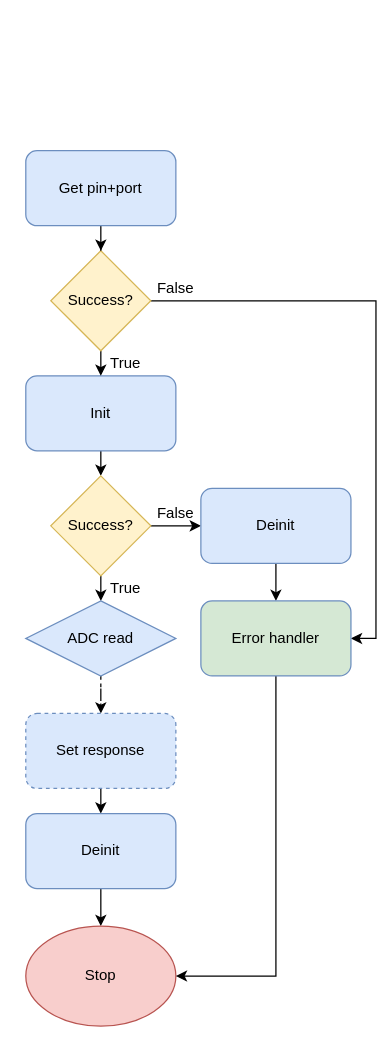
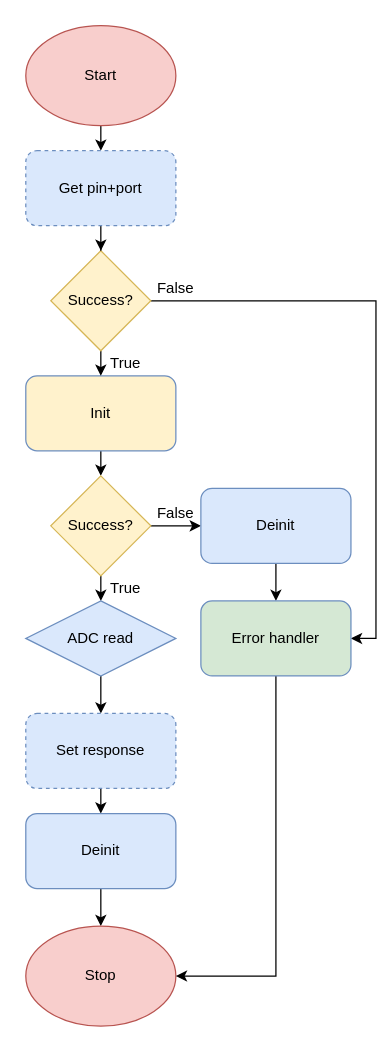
node "Start": added
edge "Start" -> "Get pin+port": added
node "Get pin+port": style solid -> dashed
node "Init": fillcolor #dae8fc -> #fff2cc
edge "ADC read" -> "Set response": style dashed -> solid
